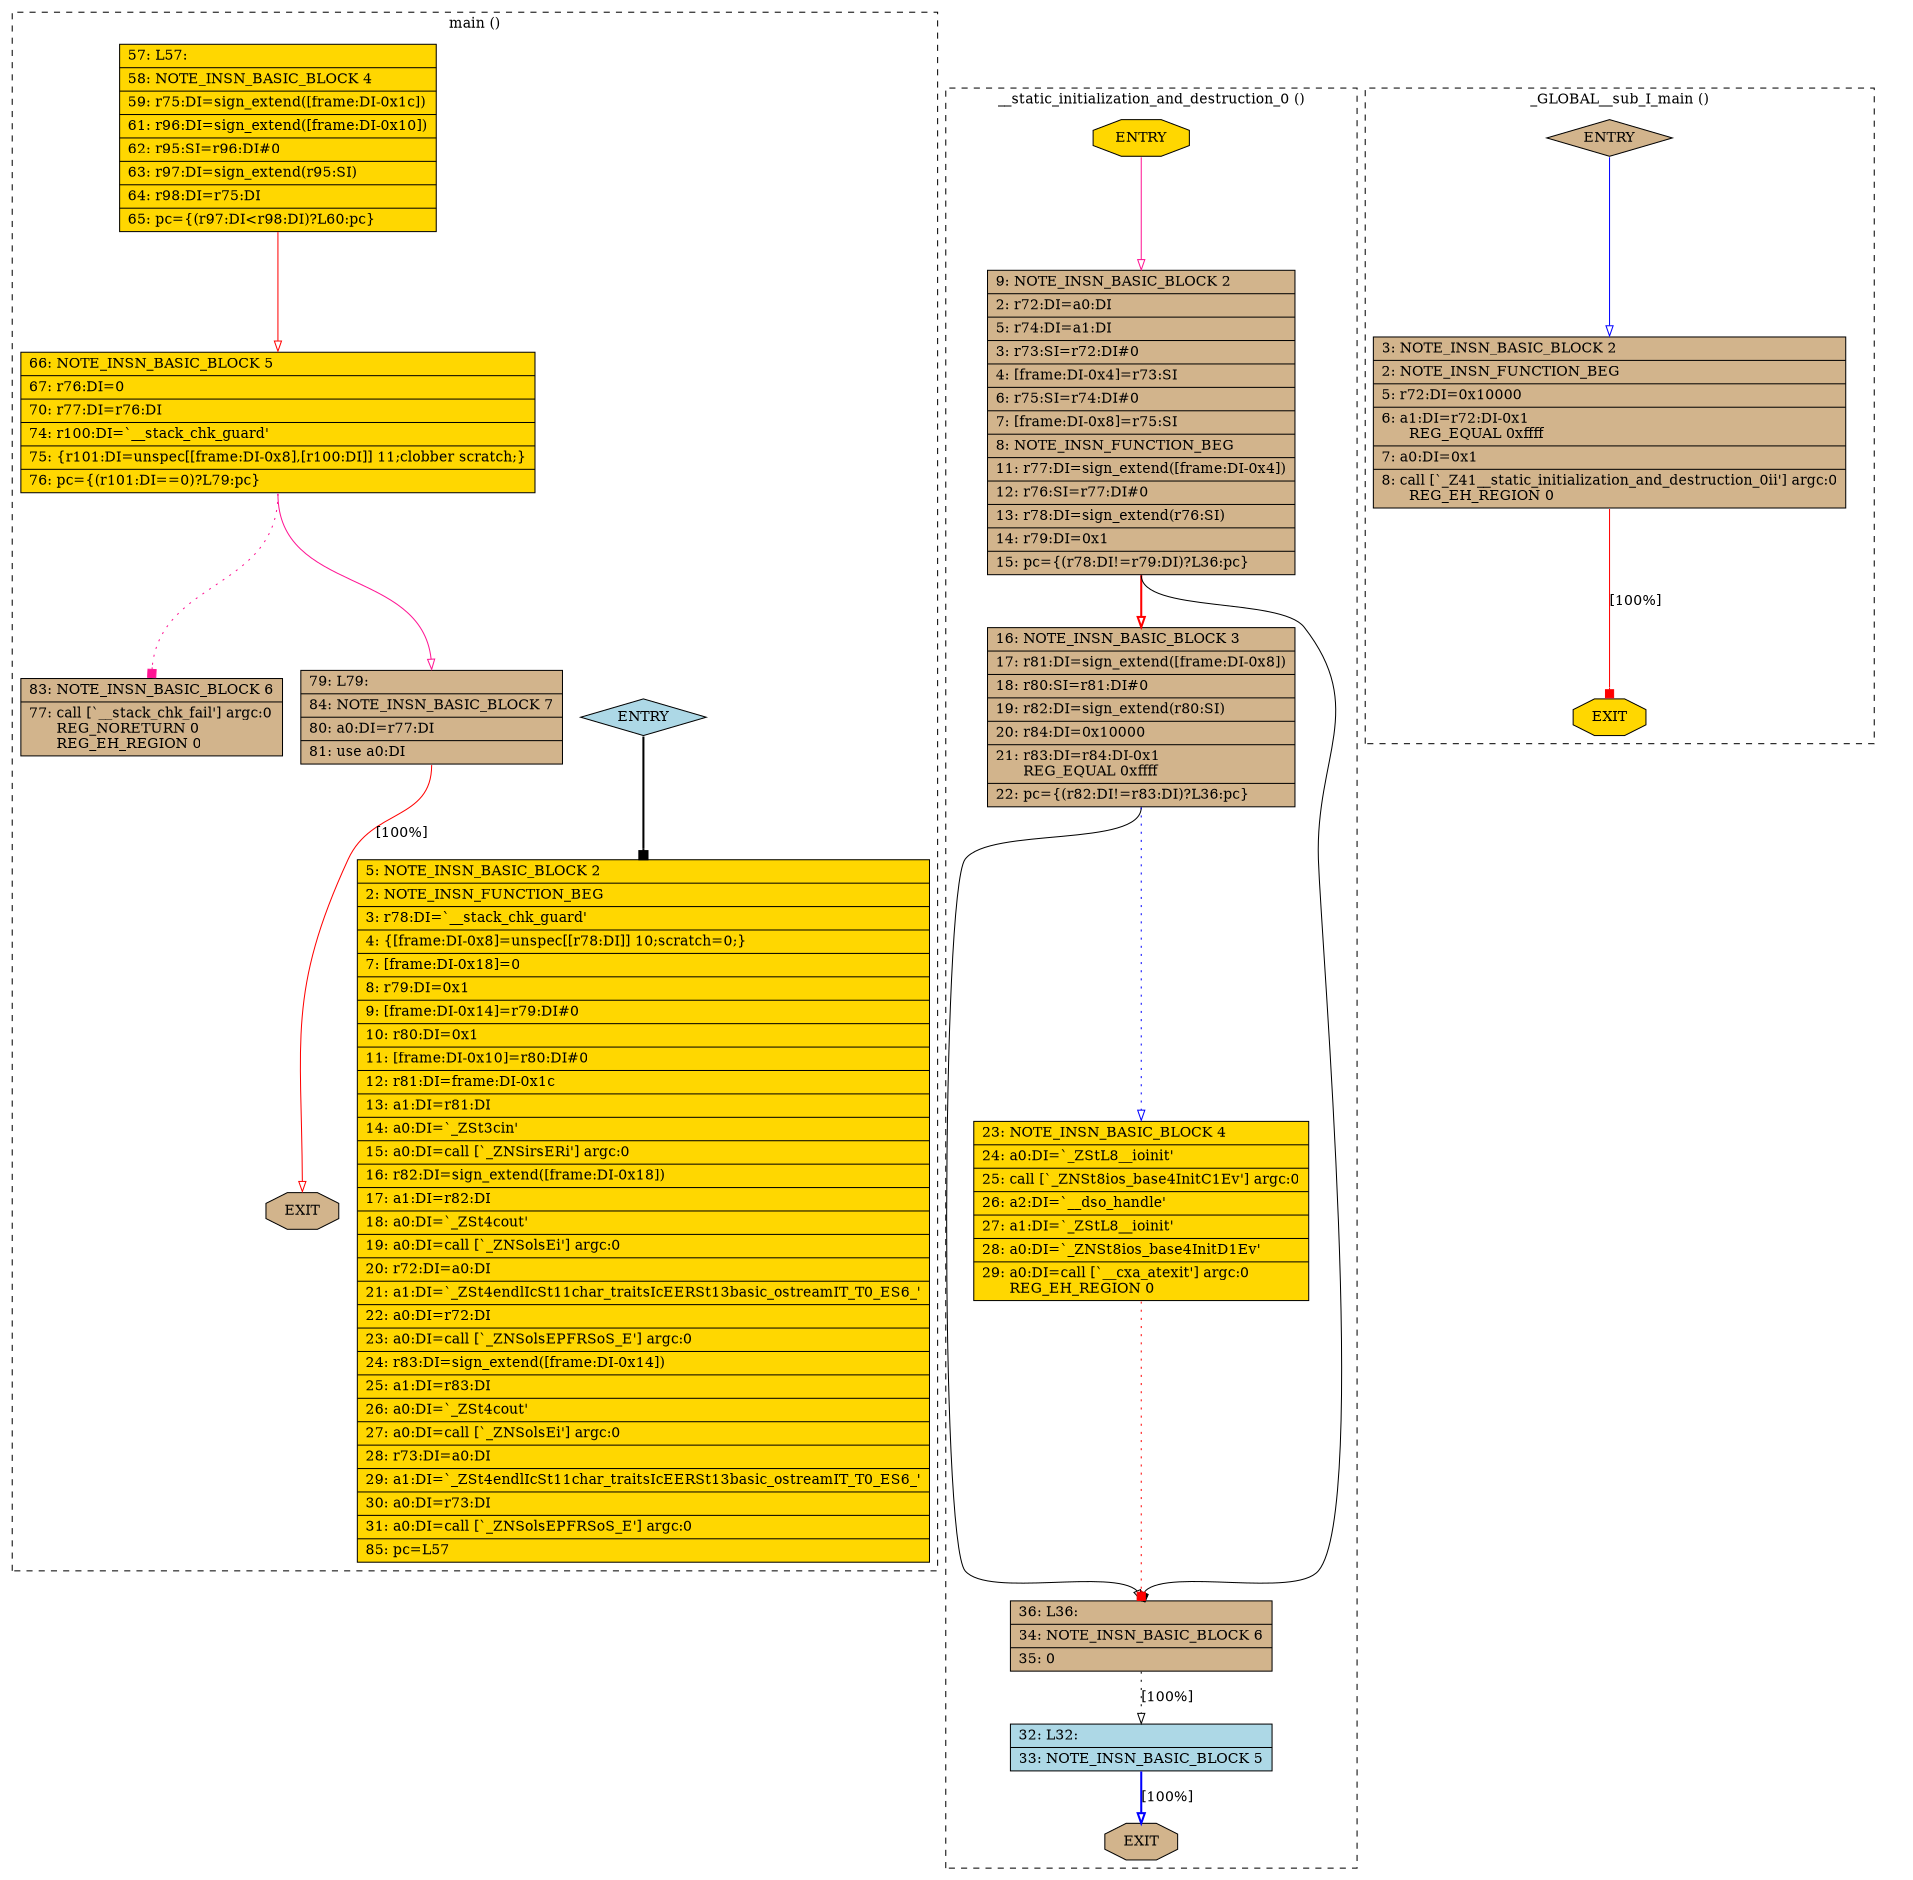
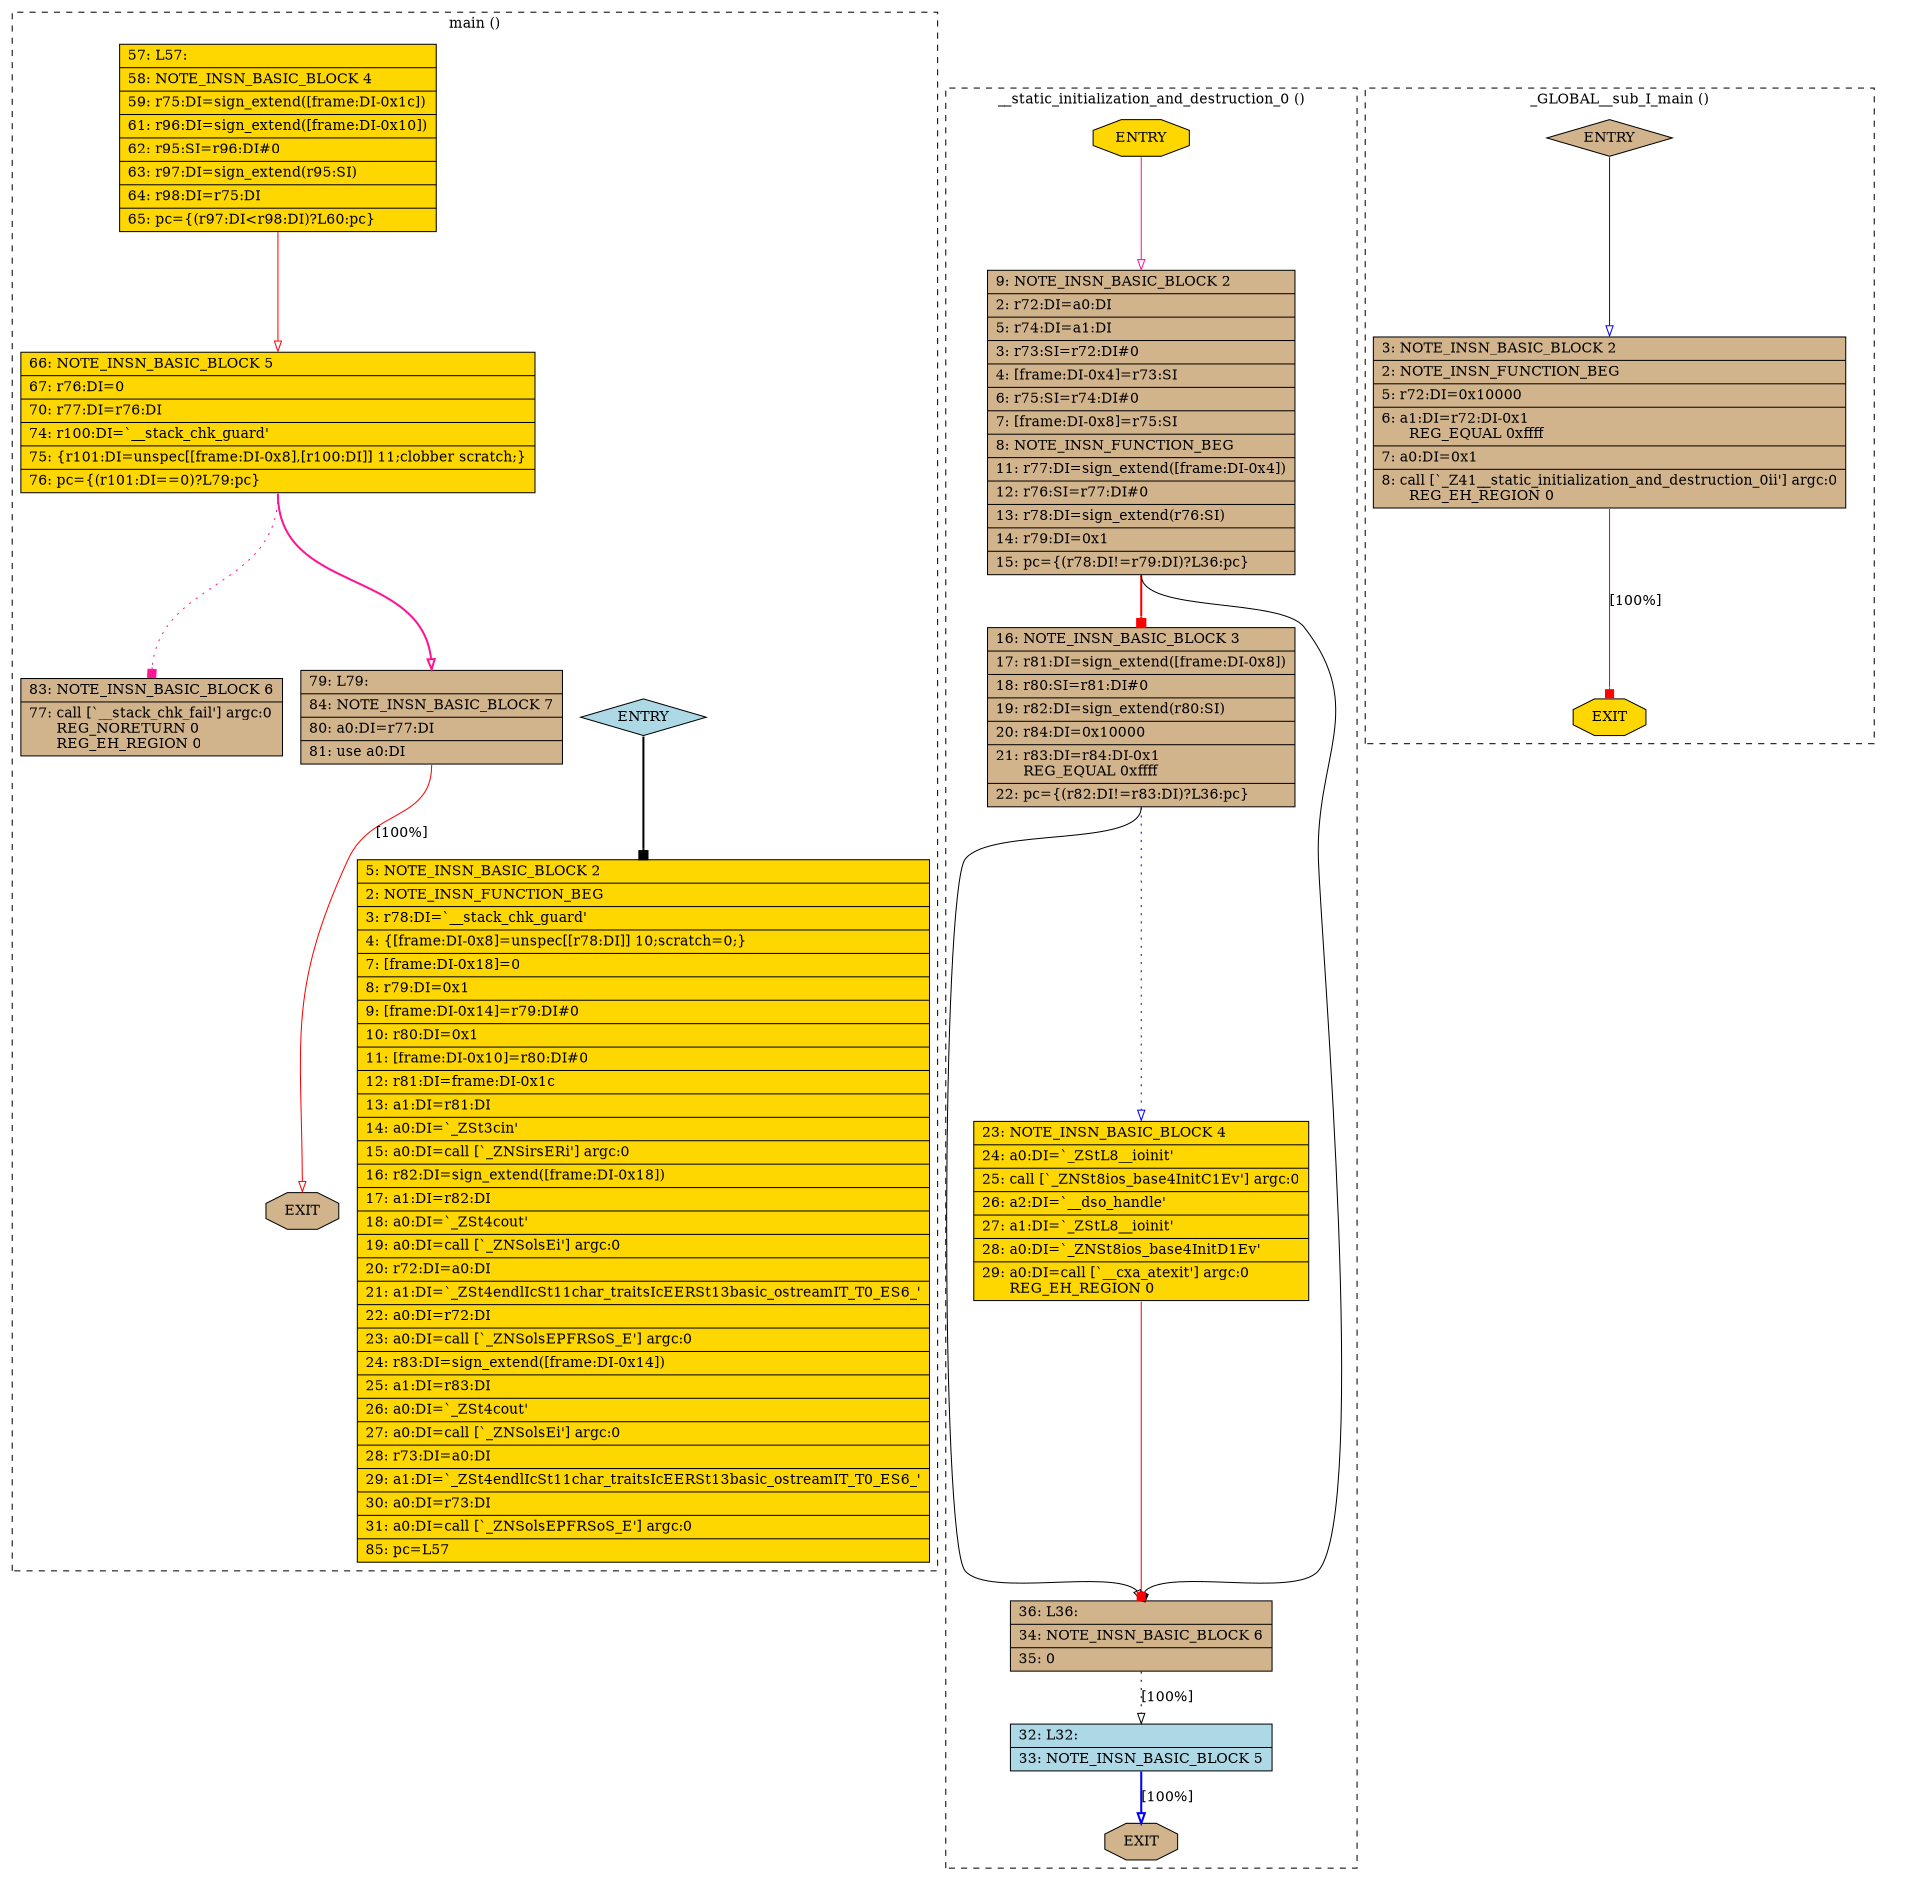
edge "66: NOTE_INSN_BASIC_BLOCK 5" -> "79: L79:": style solid -> bold
edge "9: NOTE_INSN_BASIC_BLOCK 2" -> "16: NOTE_INSN_BASIC_BLOCK 3": arrowhead onormal -> box
edge "23: NOTE_INSN_BASIC_BLOCK 4" -> "36: L36:": style dotted -> solid
